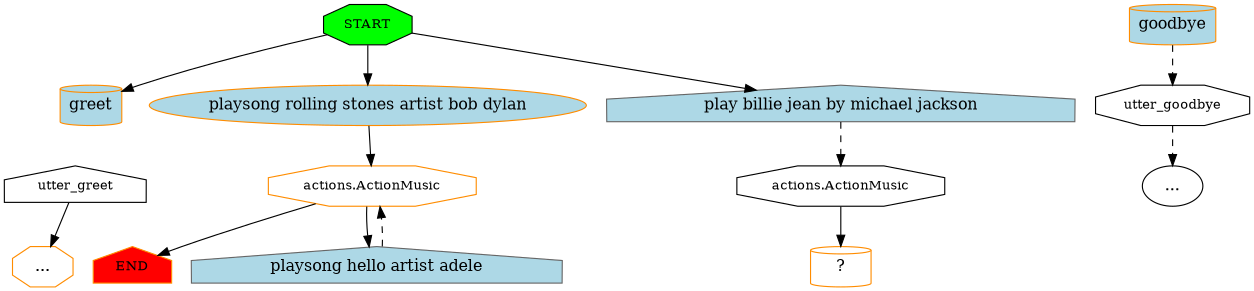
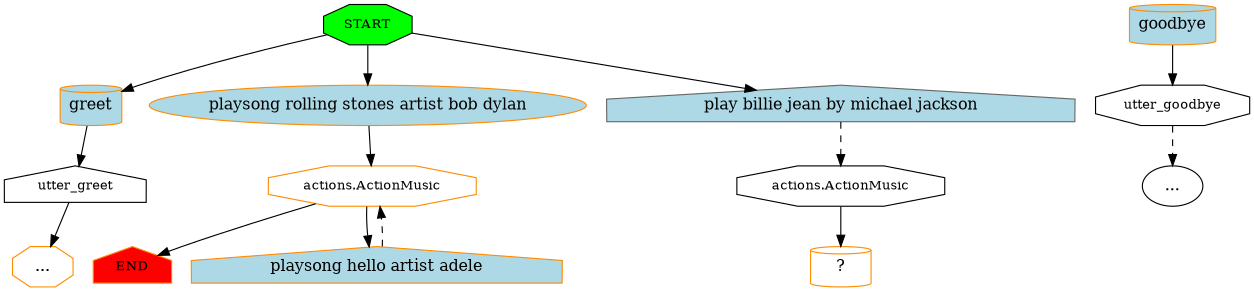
edge "goodbye" -> "utter_goodbye": style dashed -> solid
edge "greet" -> "utter_greet": added
node "playsong hello artist adele": color gray40 -> darkorange
